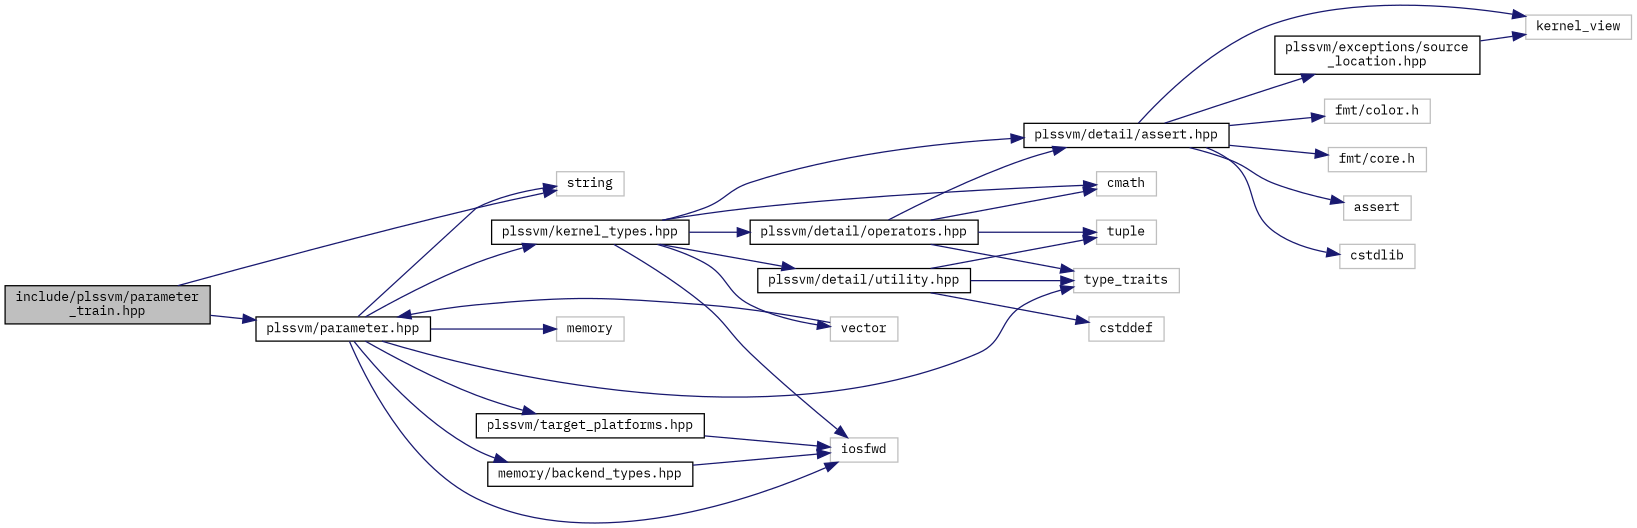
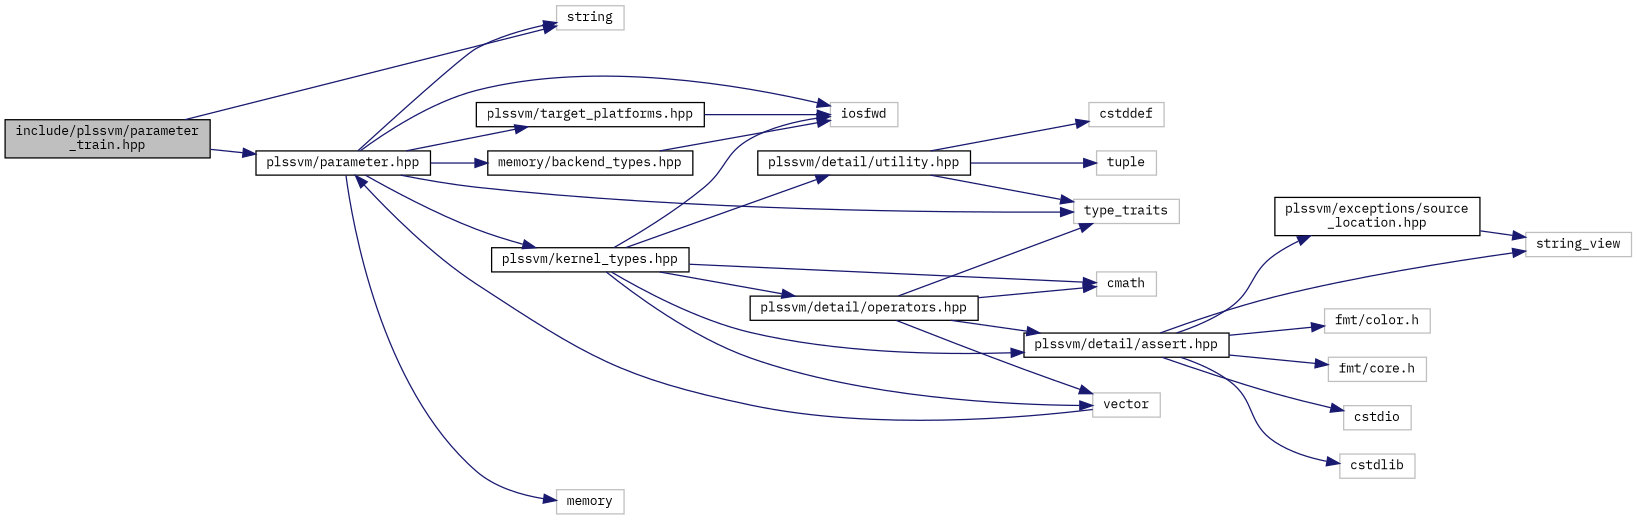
node "kernel_view": label "kernel_view" -> "string_view"
node "assert": label "assert" -> "cstdio"
edge "plssvm/detail/operators.hpp" -> "tuple": now "plssvm/detail/operators.hpp" -> "vector"
